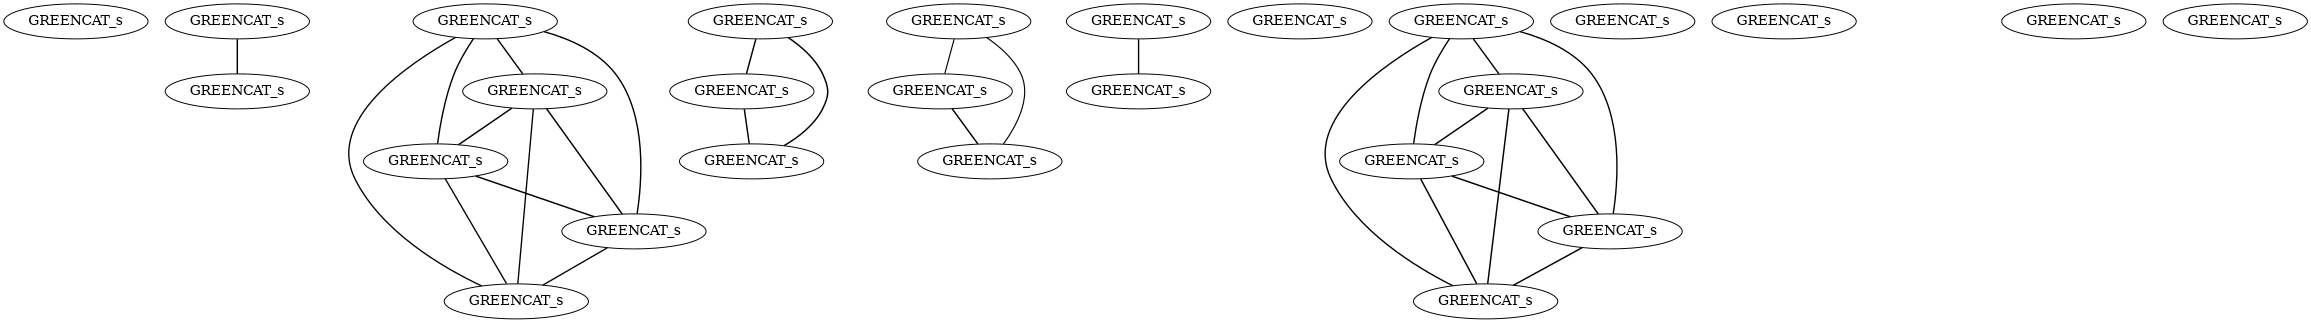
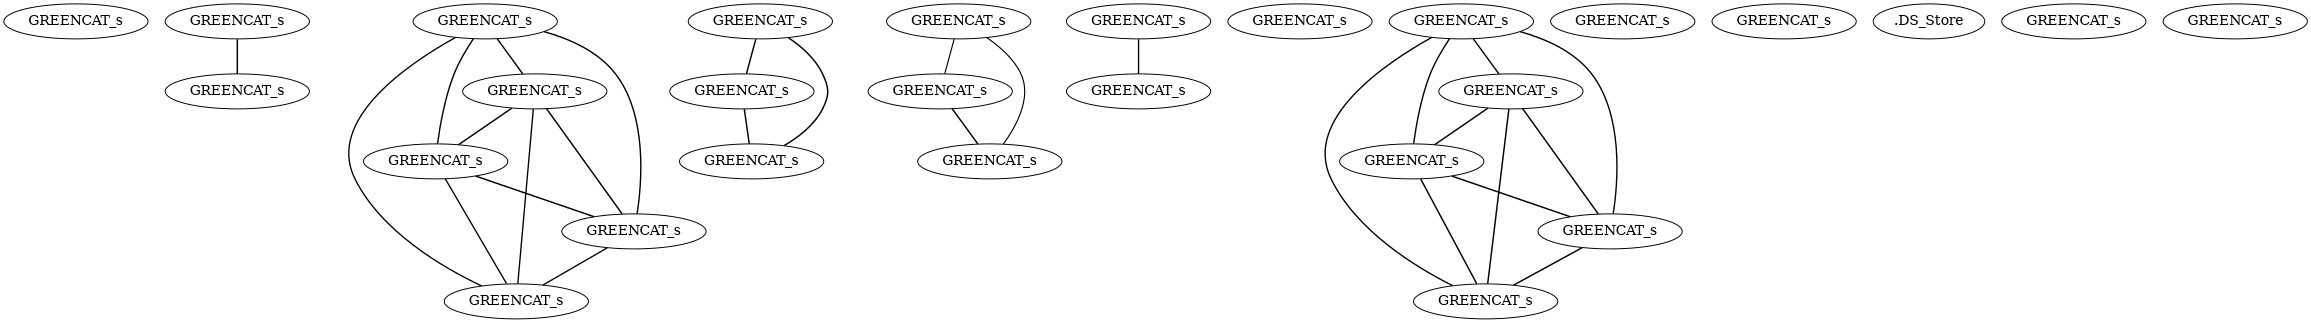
node ".DS_Store": added
